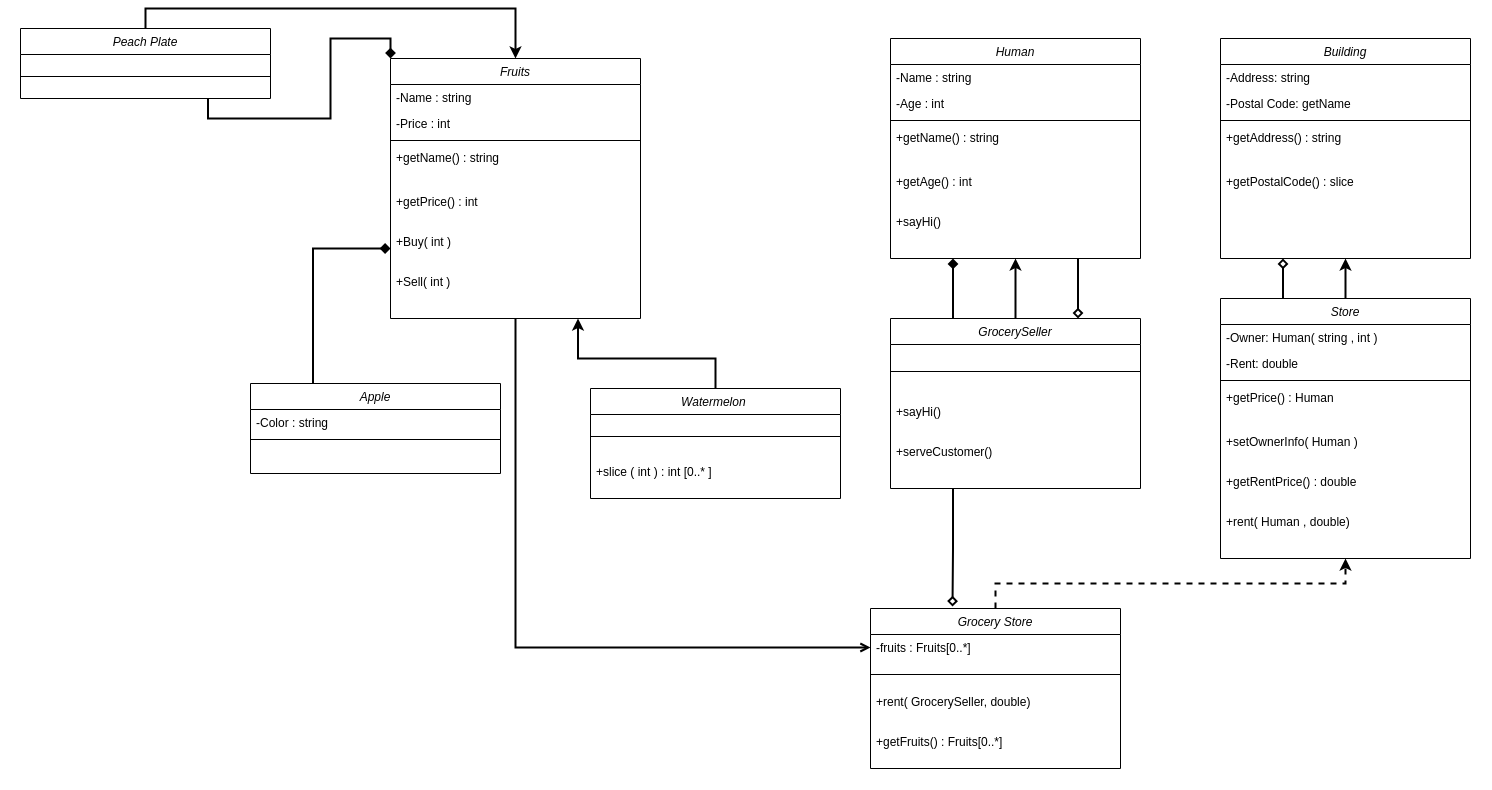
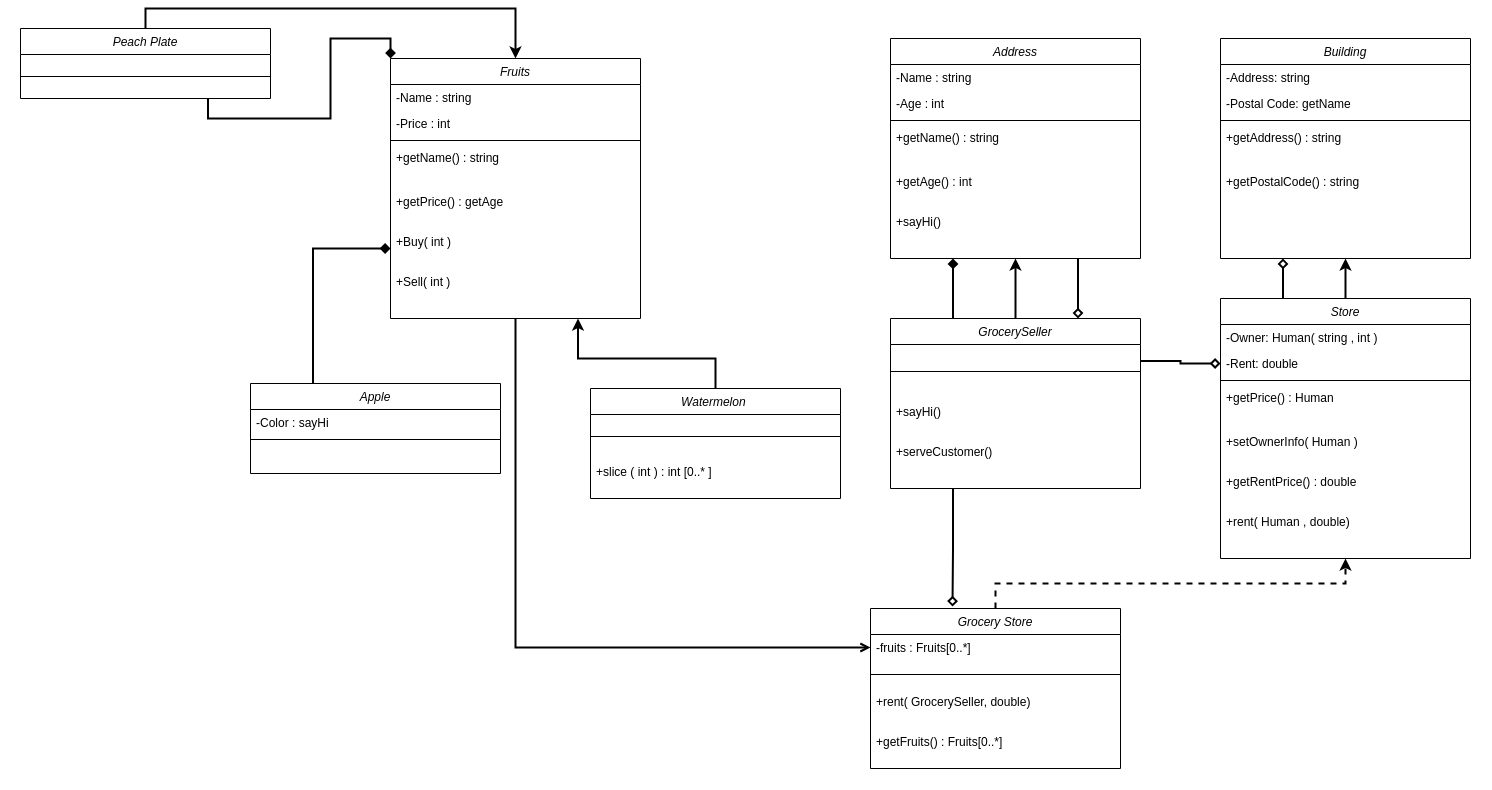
node "Human": label "Human" -> "Address"
node "+getPostalCode() : slice": label "+getPostalCode() : slice" -> "+getPostalCode() : string"
node "+getPrice() : int": label "+getPrice() : int" -> "+getPrice() : getAge"
edge "GrocerySeller" -> "-Rent: double": added
node "-Color : string": label "-Color : string" -> "-Color : sayHi"
